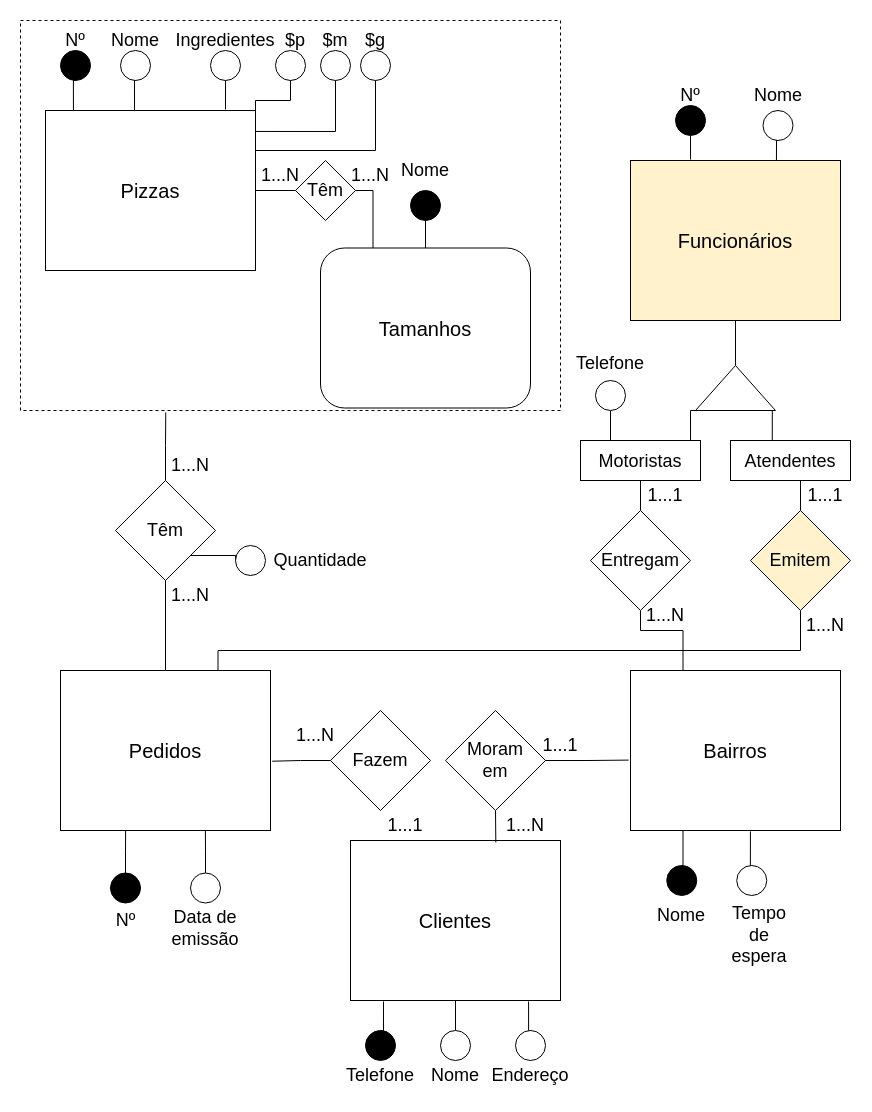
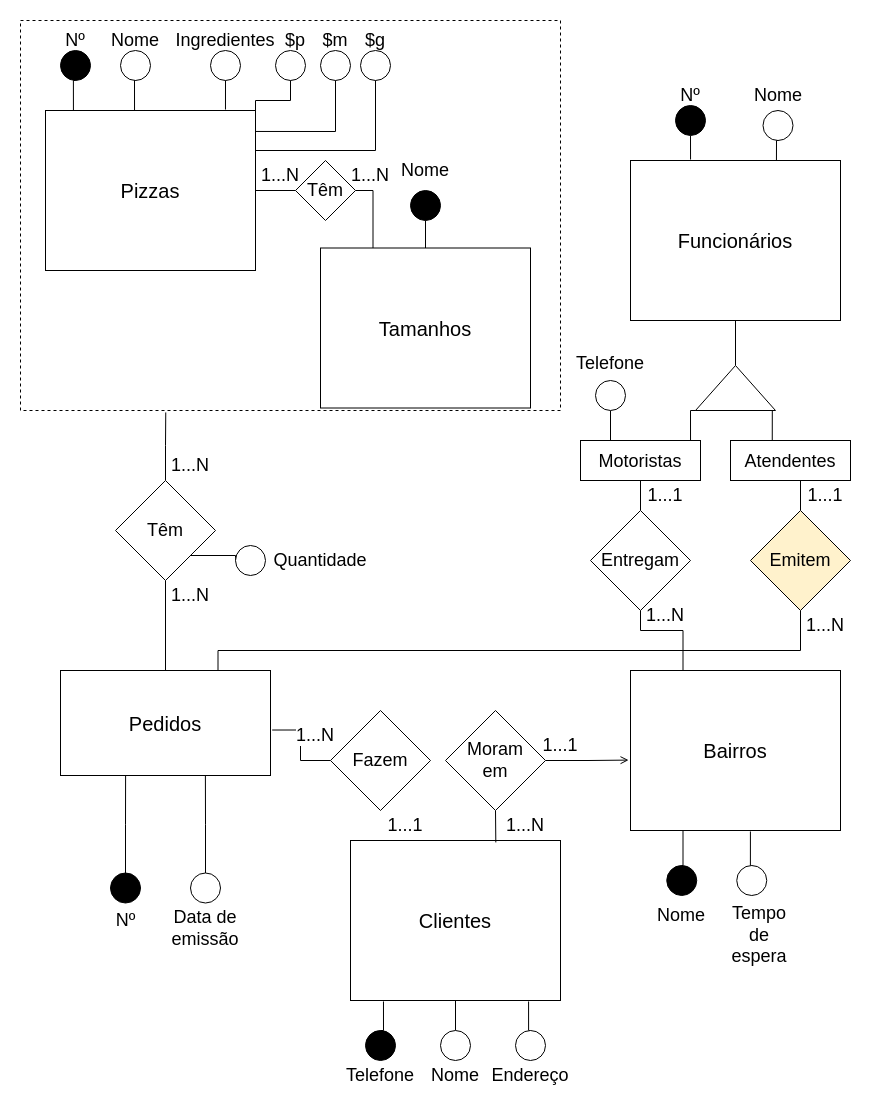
node "Funcionários": fillcolor #fff2cc -> #ffffff
node "Tamanhos": shape rounded rectangle -> rectangle
node "Pedidos": size 210x160 -> 210x105
edge "Bairros" -- "Moram em": arrowhead none -> open
